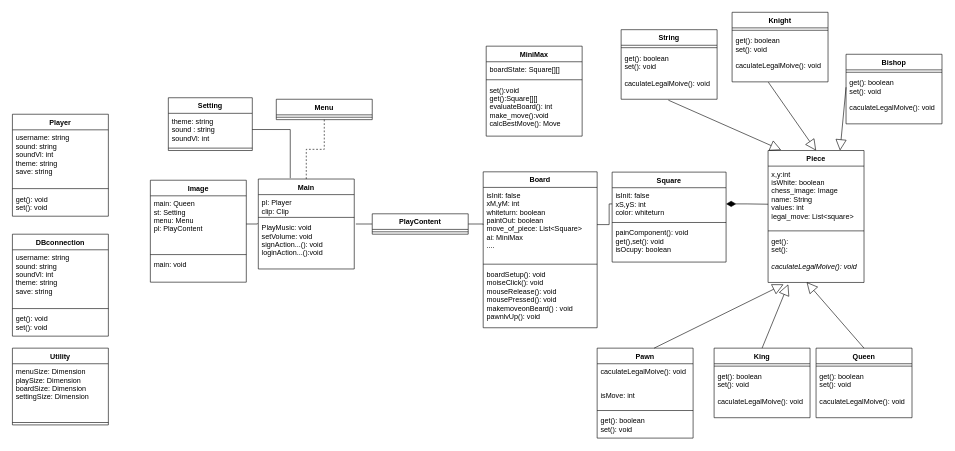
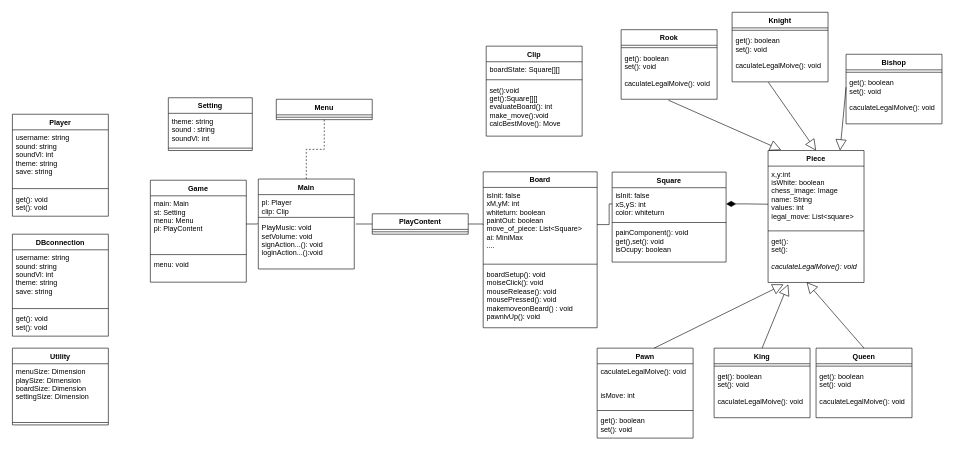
node "String": label "String" -> "Rook"
node "MiniMax": label "MiniMax" -> "Clip"
edge "theme: string sound : string soundVl: int" -- "Main": removed
node "Image": label "Image" -> "Game"
node "main: Queen st: Setting menu: Menu pl: PlayContent": label "main: Queen st: Setting menu: Menu pl: PlayContent" -> "main: Main st: Setting menu: Menu pl: PlayContent"
node "main: void": label "main: void" -> "menu: void"
